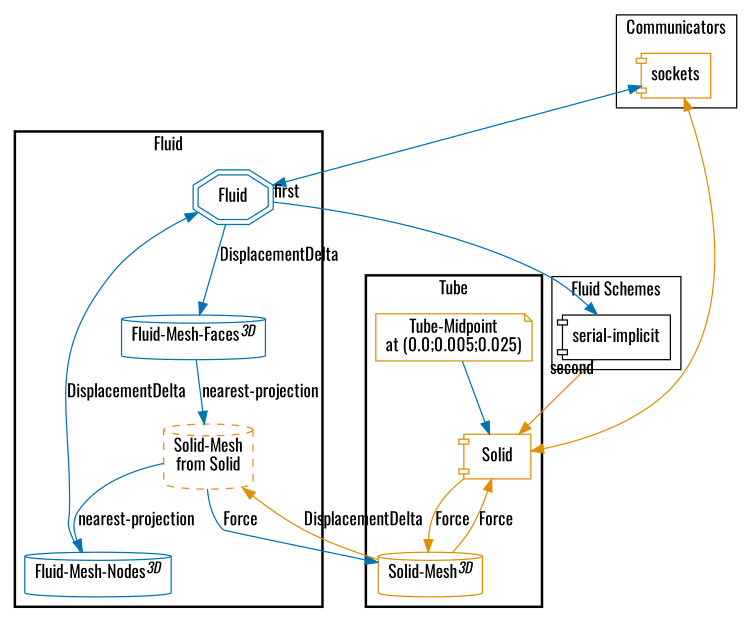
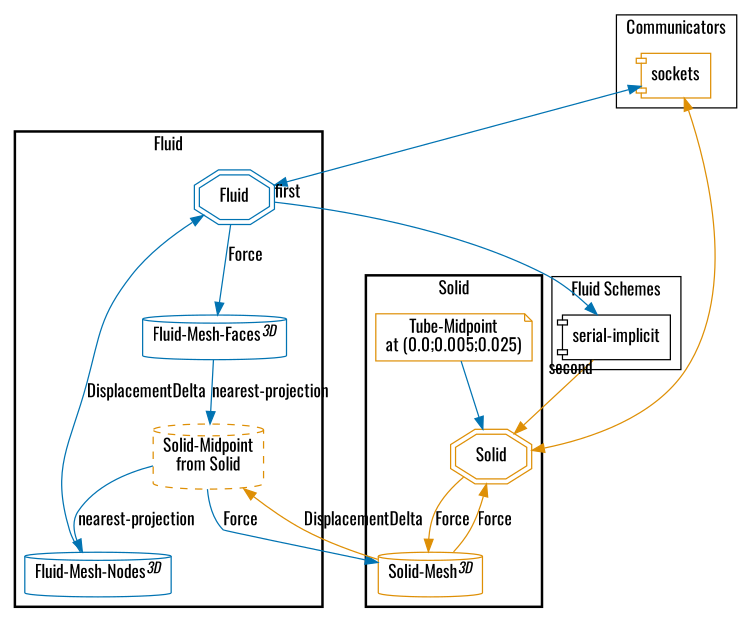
edge "Fluid" -> "Fluid-Mesh-Faces": label "DisplacementDelta" -> "Force"
cluster "Tube": label "Tube" -> "Solid"
node "Solid-Mesh from Solid": label "Solid-Mesh from Solid" -> "Solid-Midpoint from Solid"
node "Solid": shape component -> doubleoctagon
